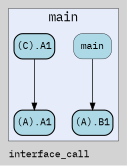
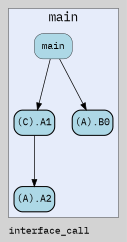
edge "main" -> "(C).A1": added
node "(A).A1": label "(A).A1" -> "(A).A2"
node "(A).B1": label "(A).B1" -> "(A).B0"
